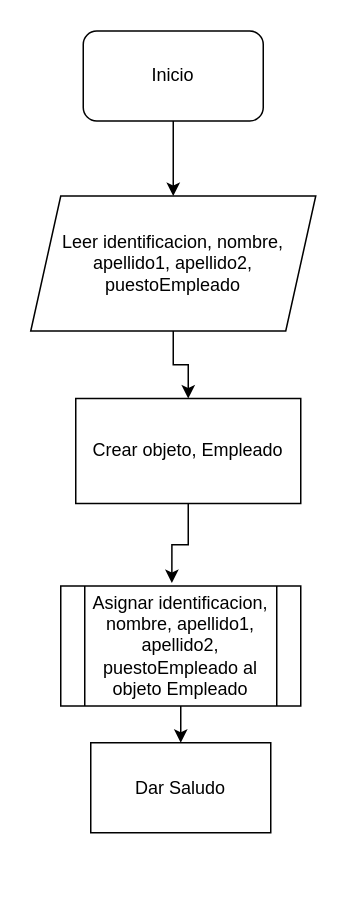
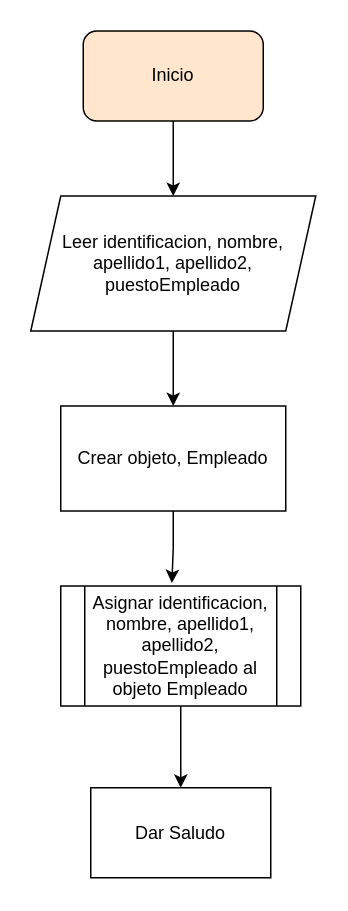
node "Inicio": fillcolor #ffffff -> #ffe6cc
node "Crear objeto, Empleado": moved (188, 451) -> (173, 458)
node "Dar Saludo": moved (181, 788) -> (181, 833)
